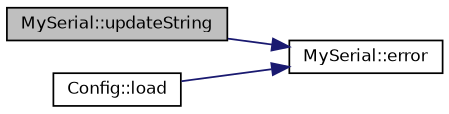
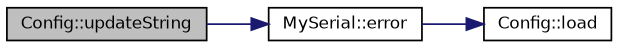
node "MySerial::updateString": label "MySerial::updateString" -> "Config::updateString"
edge "Config::load" -> "MySerial::error": reversed
